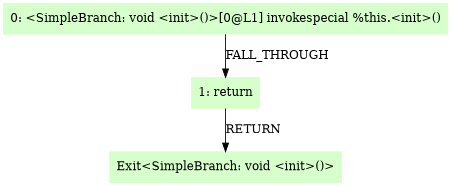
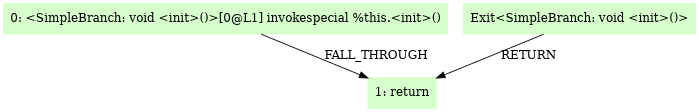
edge "1: return" -> "Exit<SimpleBranch: void <init>()>": reversed
